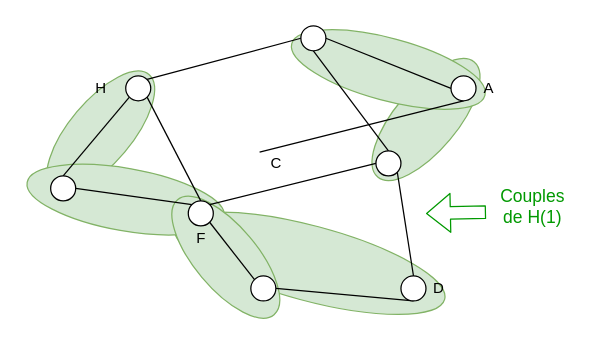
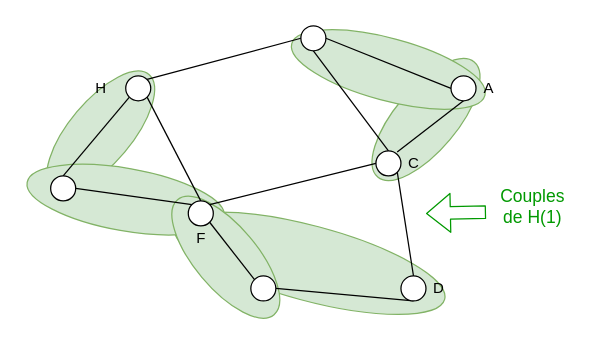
node "C": moved (276, 163) -> (413, 163)
